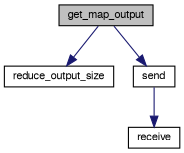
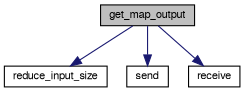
node "reduce_output_size": label "reduce_output_size" -> "reduce_input_size"
edge "send" -> "receive": now "get_map_output" -> "receive"
